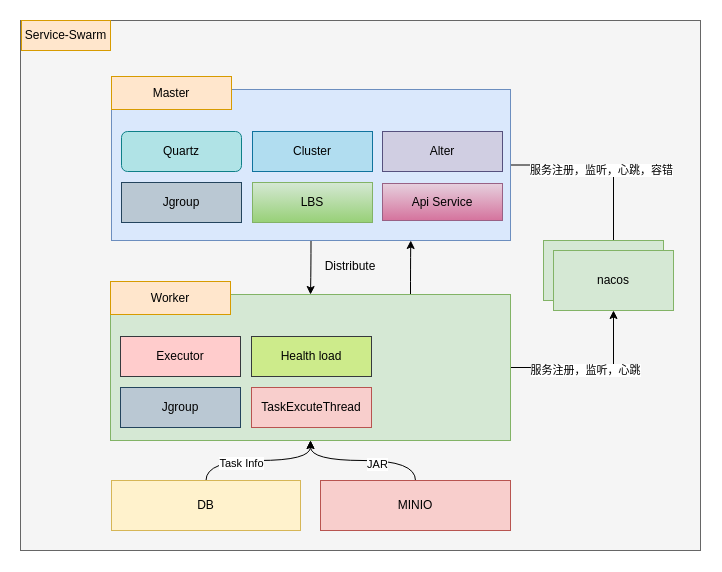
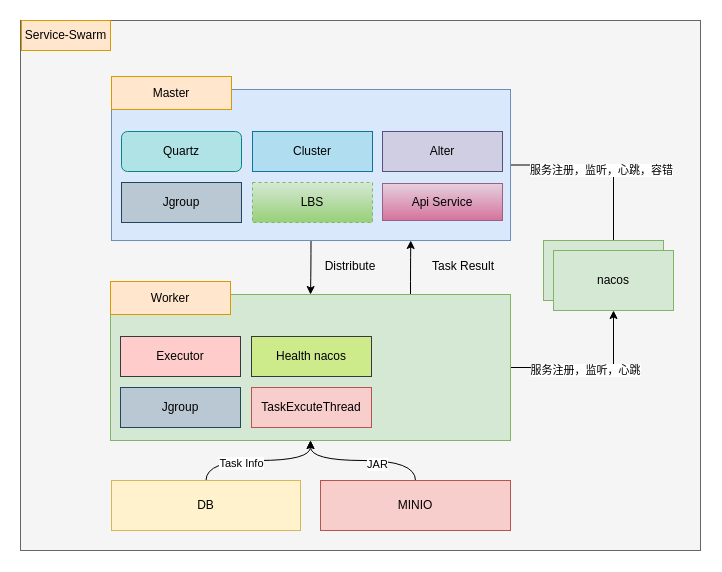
node "LBS": style solid -> dashed
node "Task Result": added
node "Health load": label "Health load" -> "Health nacos"
